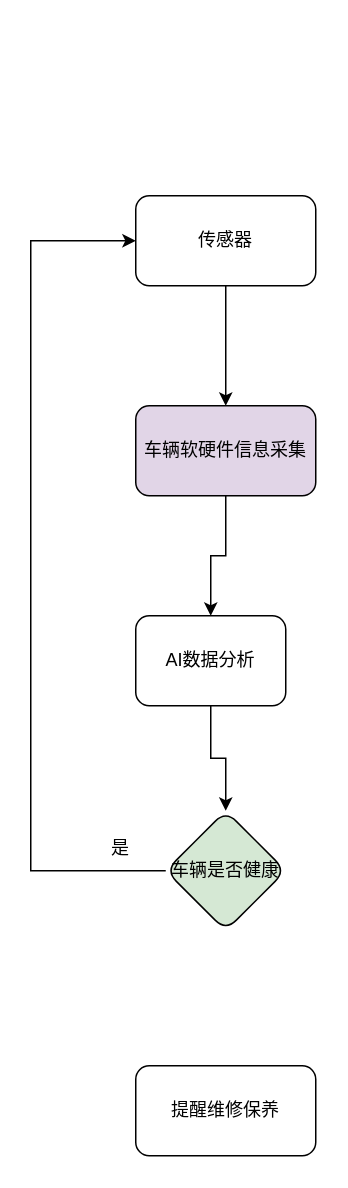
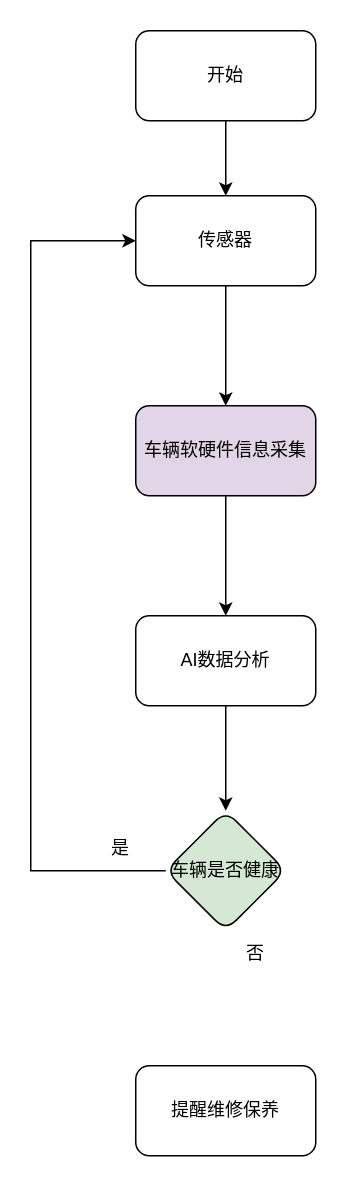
node "开始": added
edge "开始" -> "传感器": added
node "AI数据分析": size 150x90 -> 180x90
node "否": added
